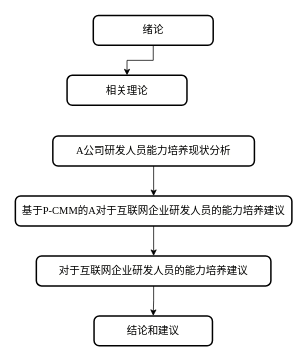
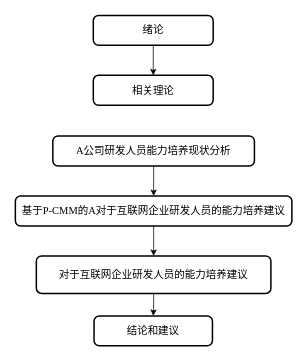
node "相关理论": moved (127, 90) -> (153, 90)
node "对于互联网企业研发人员的能力培养建议": size 235x30 -> 235x38
